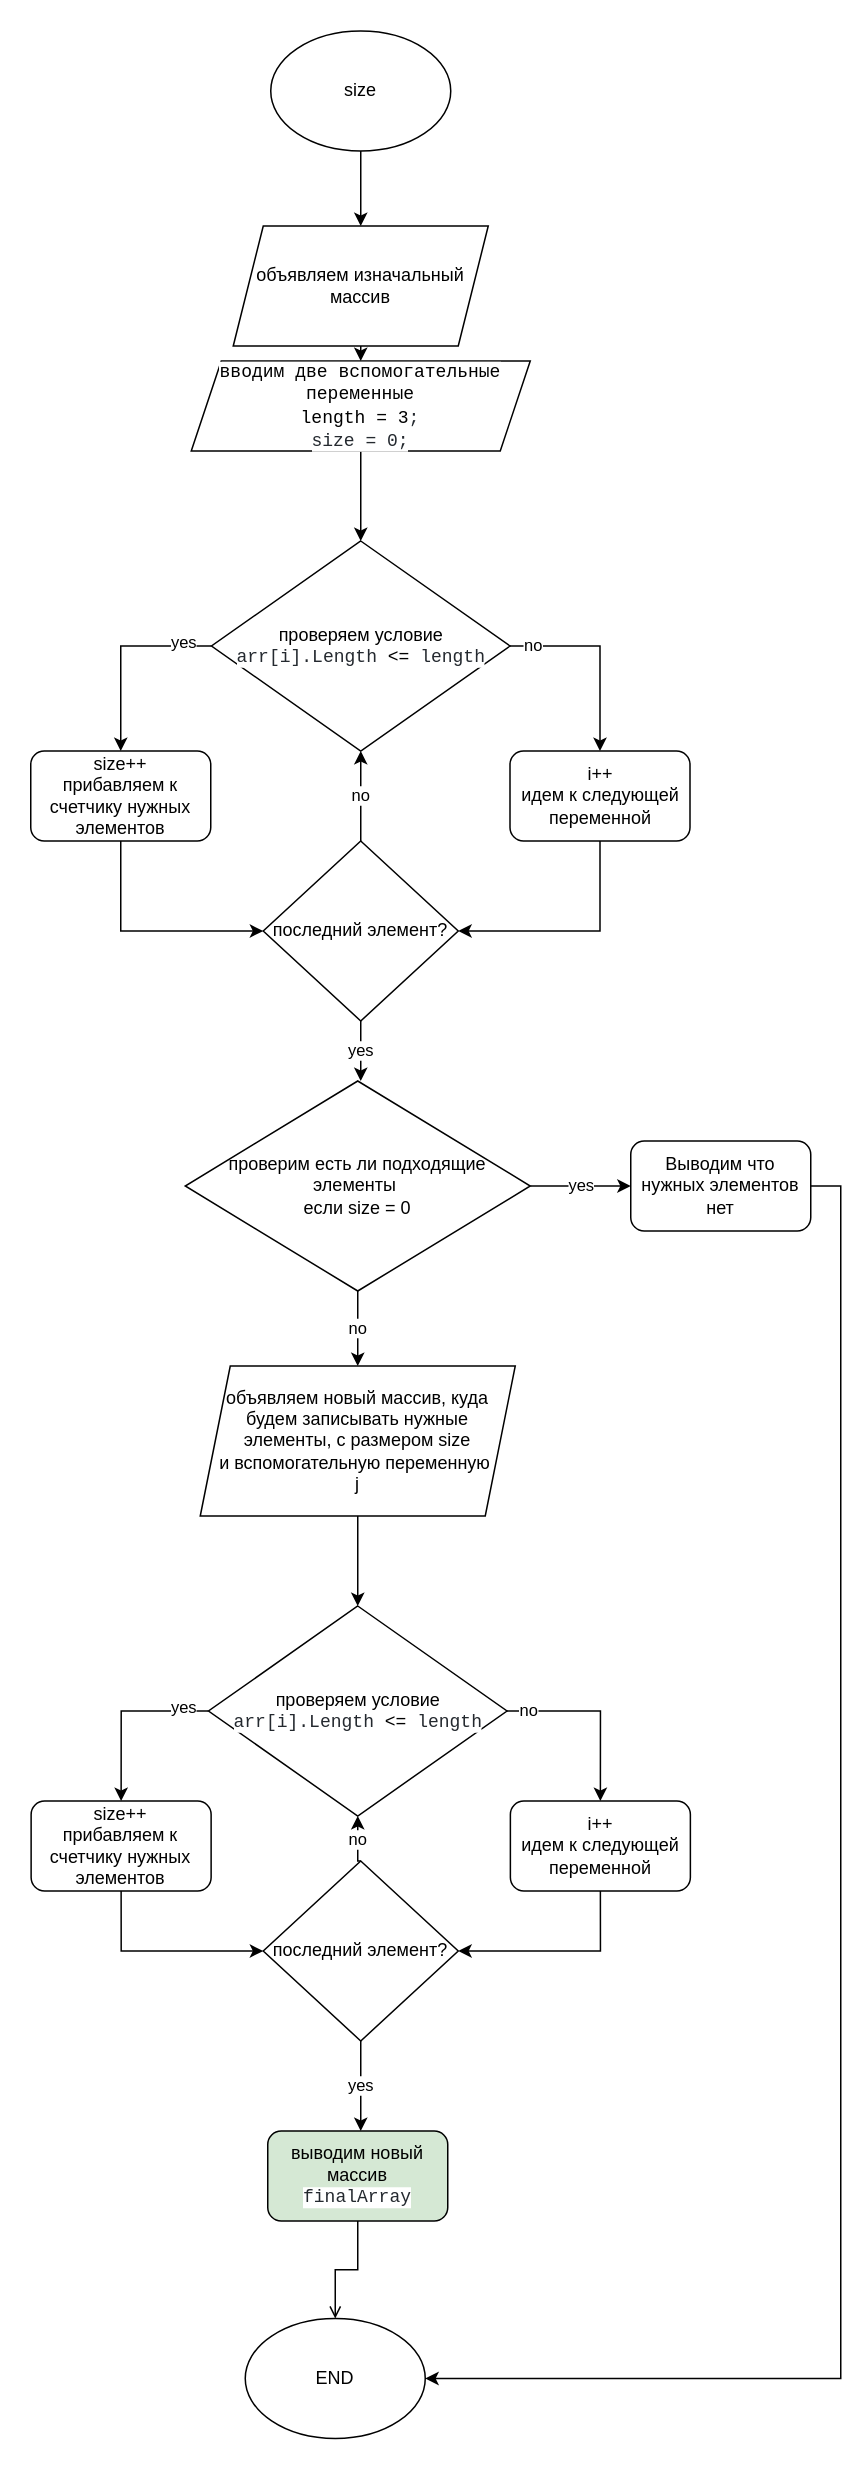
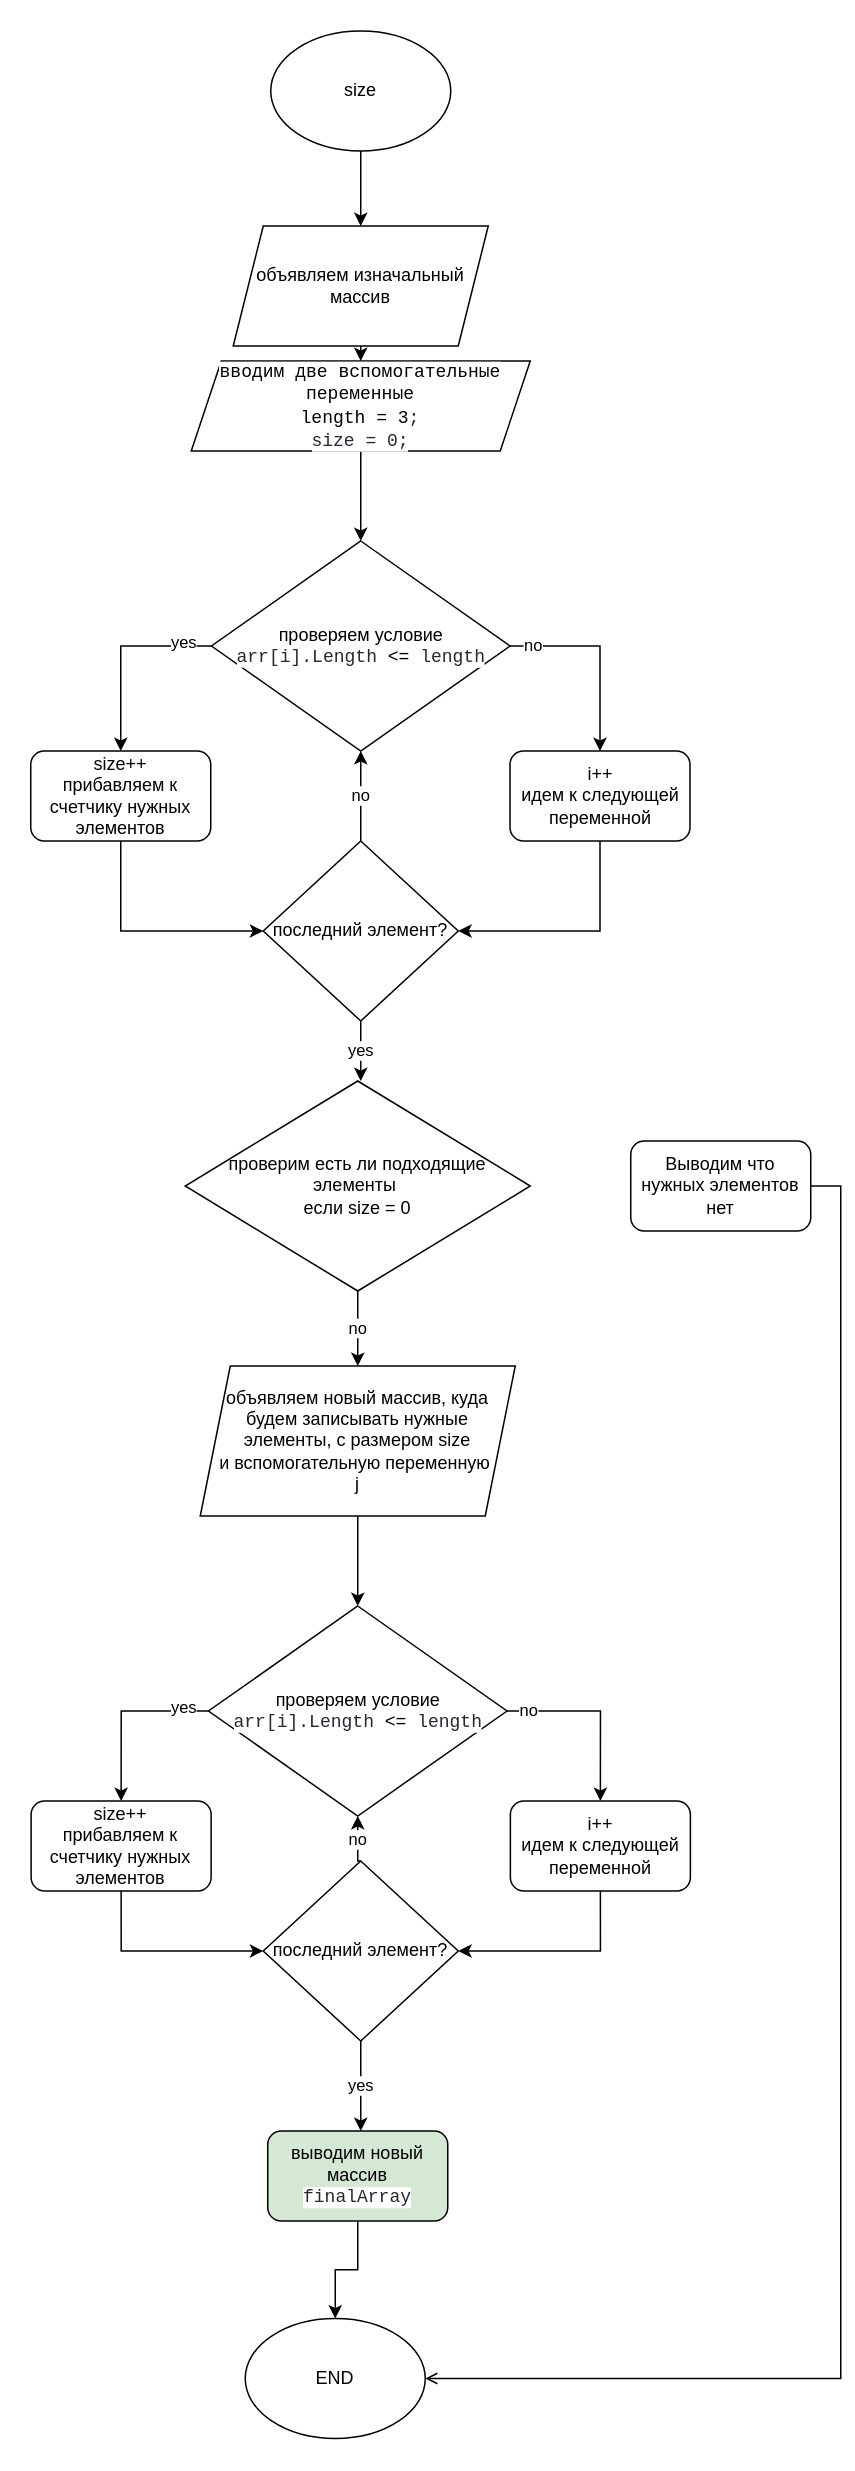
edge "проверим есть ли подходящие элементы если size = 0" -> "Выводим что нужных элементов нет": removed, label "yes"
edge "выводим новый массив finalArray" -> "END": arrowhead open -> classic
edge "Выводим что нужных элементов нет" -> "END": arrowhead classic -> open
